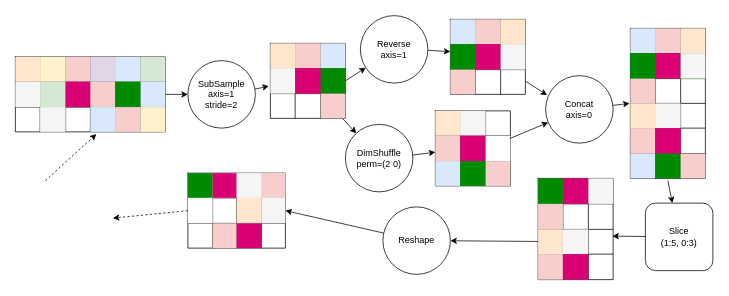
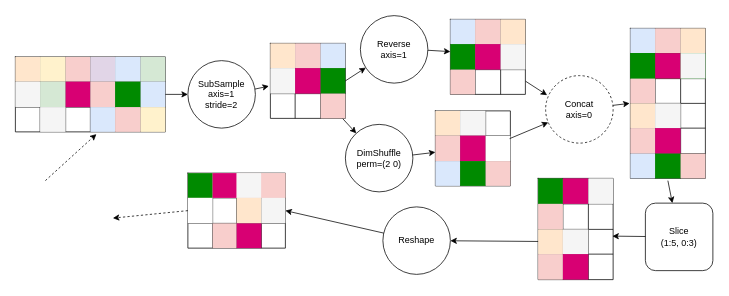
node "Concat axis=0": style solid -> dashed
